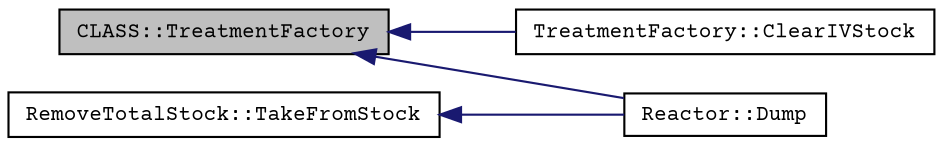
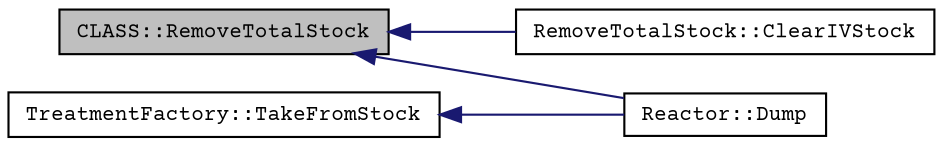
node "CLASS::TreatmentFactory": label "CLASS::TreatmentFactory" -> "CLASS::RemoveTotalStock"
node "TreatmentFactory::ClearIVStock": label "TreatmentFactory::ClearIVStock" -> "RemoveTotalStock::ClearIVStock"
node "RemoveTotalStock::TakeFromStock": label "RemoveTotalStock::TakeFromStock" -> "TreatmentFactory::TakeFromStock"
